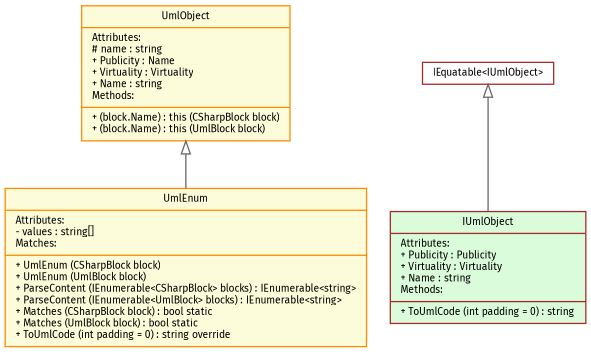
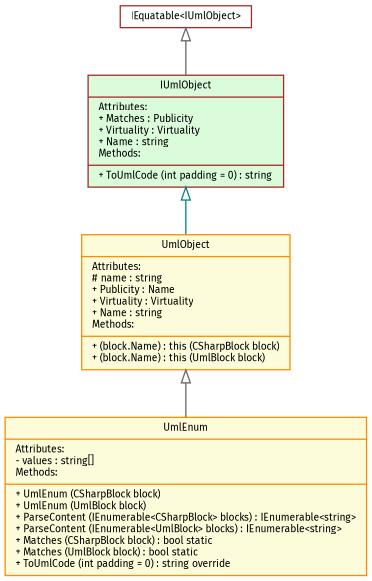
edge "UmlObject" -> "IUmlObject": added
node "UmlEnum": text "Matches:" -> "Methods:"
node "IUmlObject": text "+ Publicity : Publicity" -> "+ Matches : Publicity"
